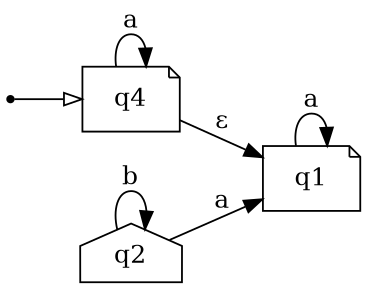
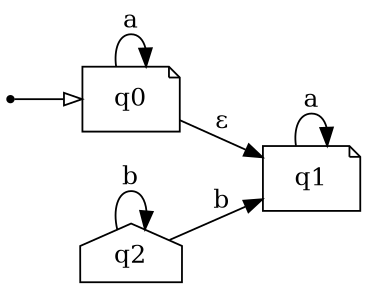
node "q4": label "q4" -> "q0"
edge "q2" -> "q1": label "a" -> "b"
